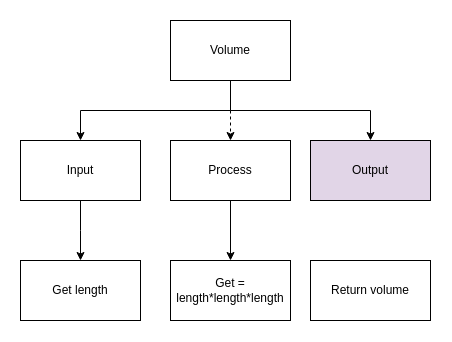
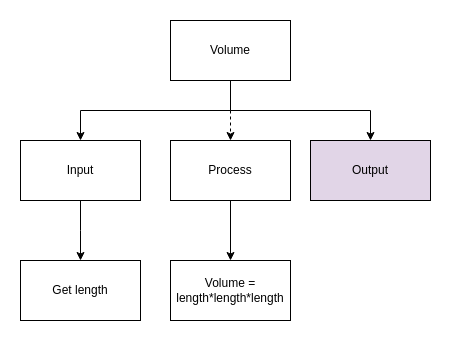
node "Get = length*length*length": label "Get = length*length*length" -> "Volume = length*length*length"
node "Return volume": removed
